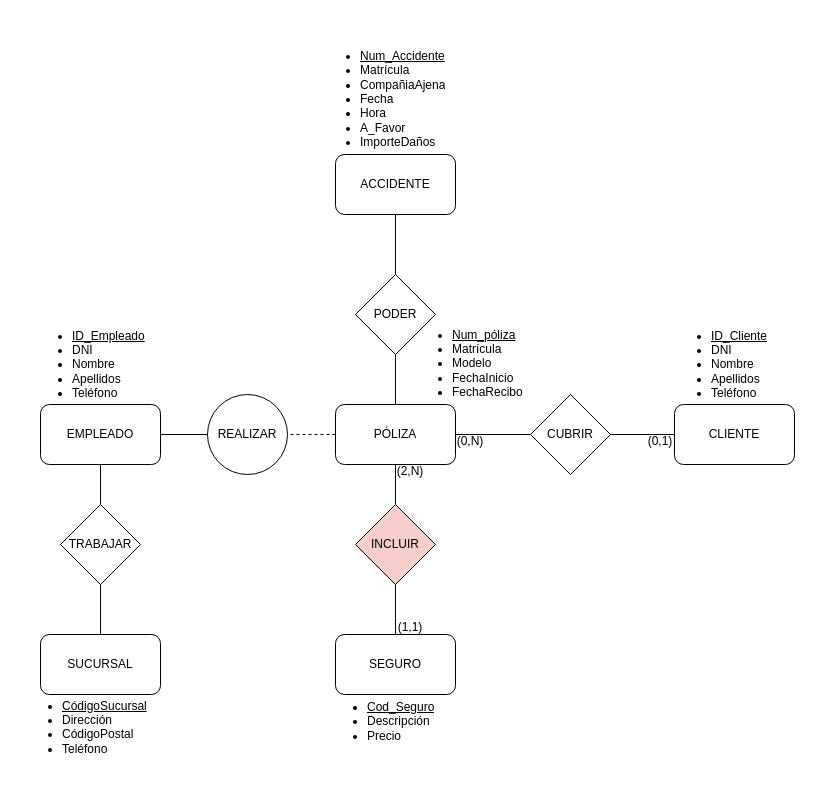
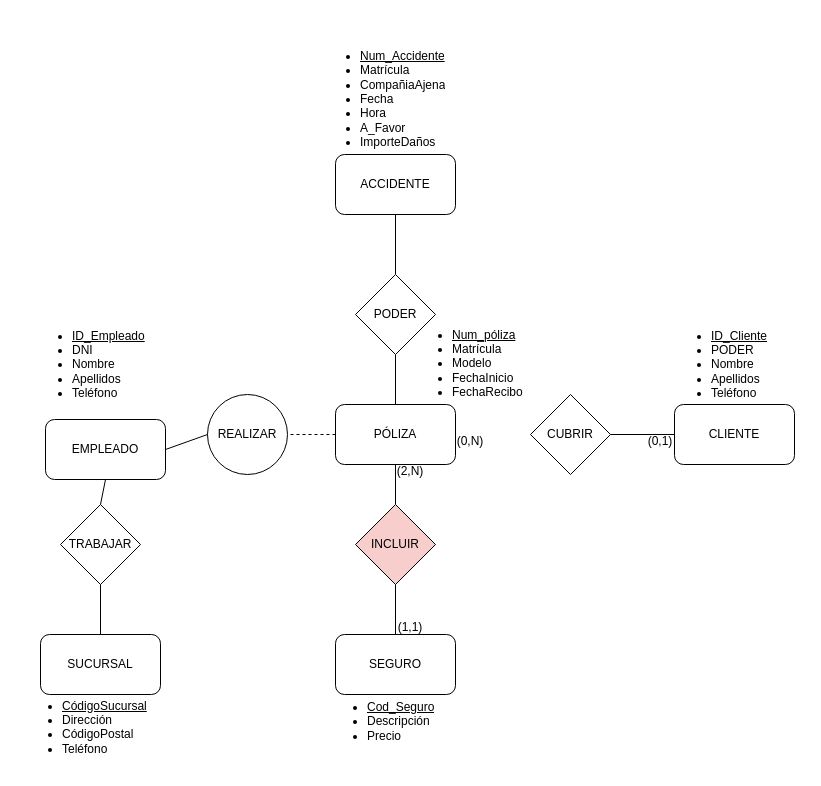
node "ID_Cliente DNI Nombre Apellidos Teléfono": label "ID_Cliente DNI Nombre Apellidos Teléfono" -> "ID_Cliente PODER Nombre Apellidos Teléfono"
node "EMPLEADO": moved (101, 435) -> (106, 450)
edge "PÓLIZA" -- "CUBRIR": removed
